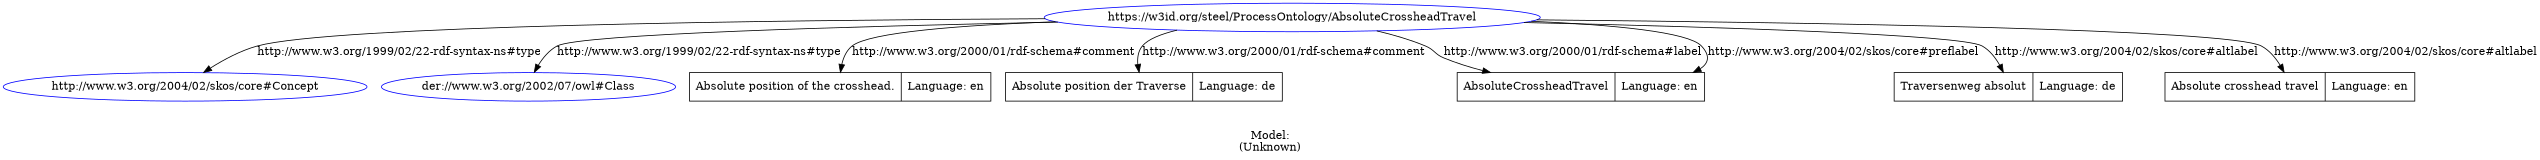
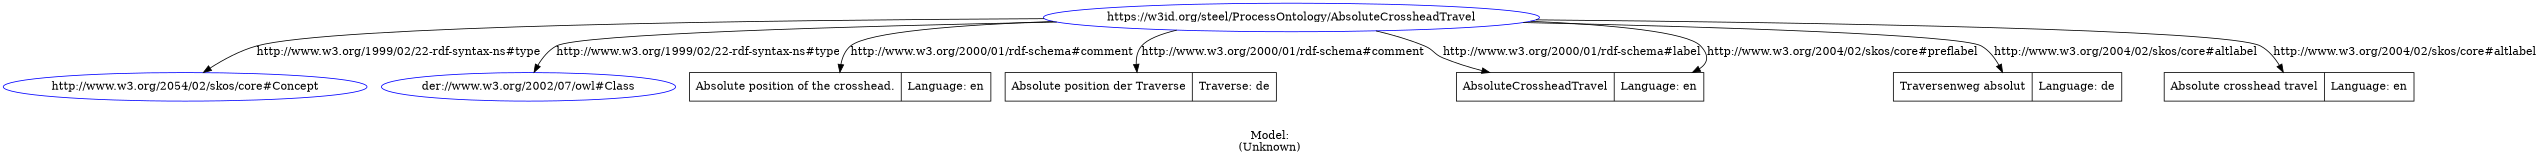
node "Absolute position der Traverse": text "Language: de" -> "Traverse: de"
node "http://www.w3.org/2004/02/skos/core#Concept": label "http://www.w3.org/2004/02/skos/core#Concept" -> "http://www.w3.org/2054/02/skos/core#Concept"
